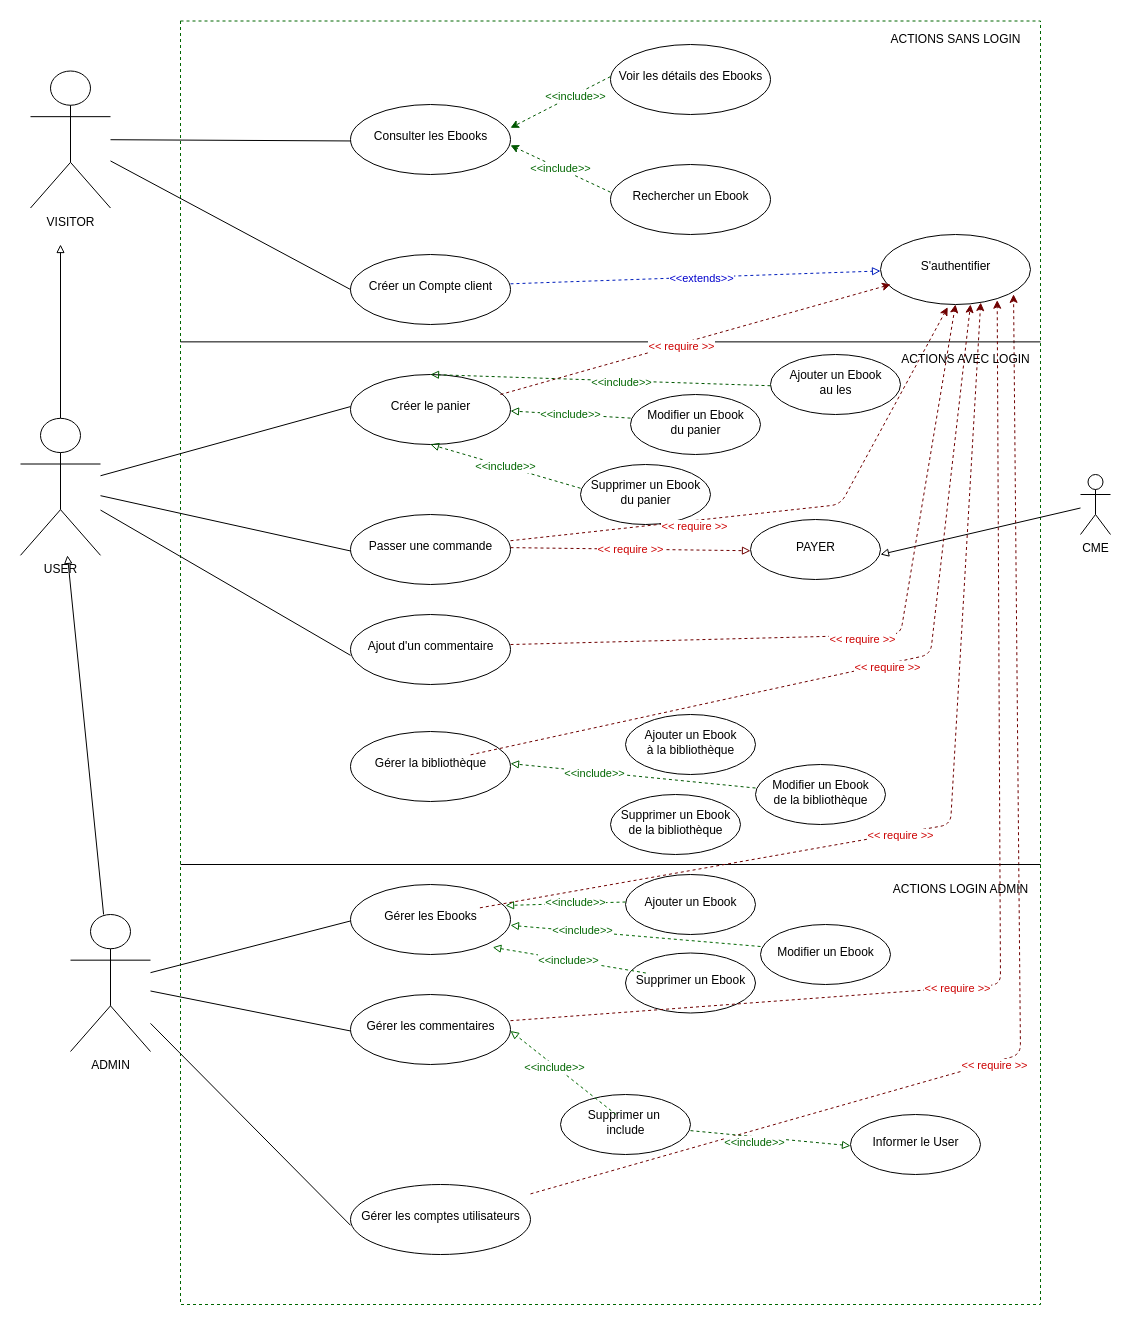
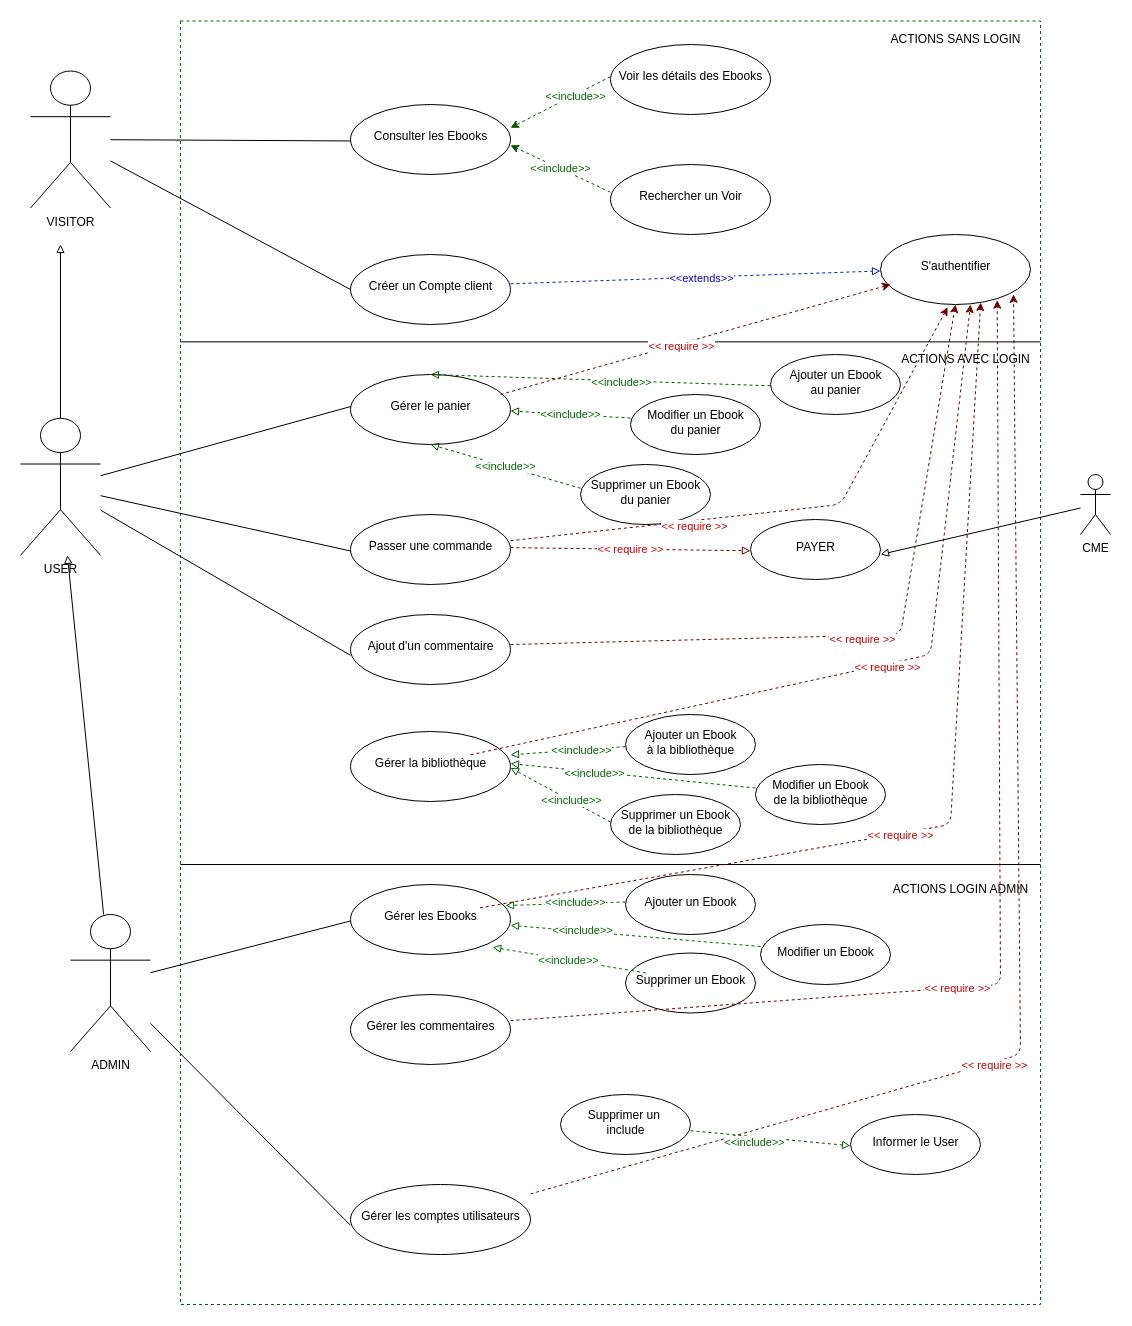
node "Rechercher un Ebook": label "Rechercher un Ebook" -> "Rechercher un Voir"
node "Ajouter un Ebook au les": label "Ajouter un Ebook au les" -> "Ajouter un Ebook au panier"
node "Créer le panier": label "Créer le panier" -> "Gérer le panier"
edge "Ajouter un Ebook à la bibliothèque" -> "Gérer la bibliothèque": added, label "<<include>>"
edge "Supprimer un Ebook de la bibliothèque" -> "Gérer la bibliothèque": added, label "<<include>>"
edge "ADMIN" -- "Gérer les commentaires": removed
edge "Supprimer un include" -> "Gérer les commentaires": removed, label "<<include>>"
